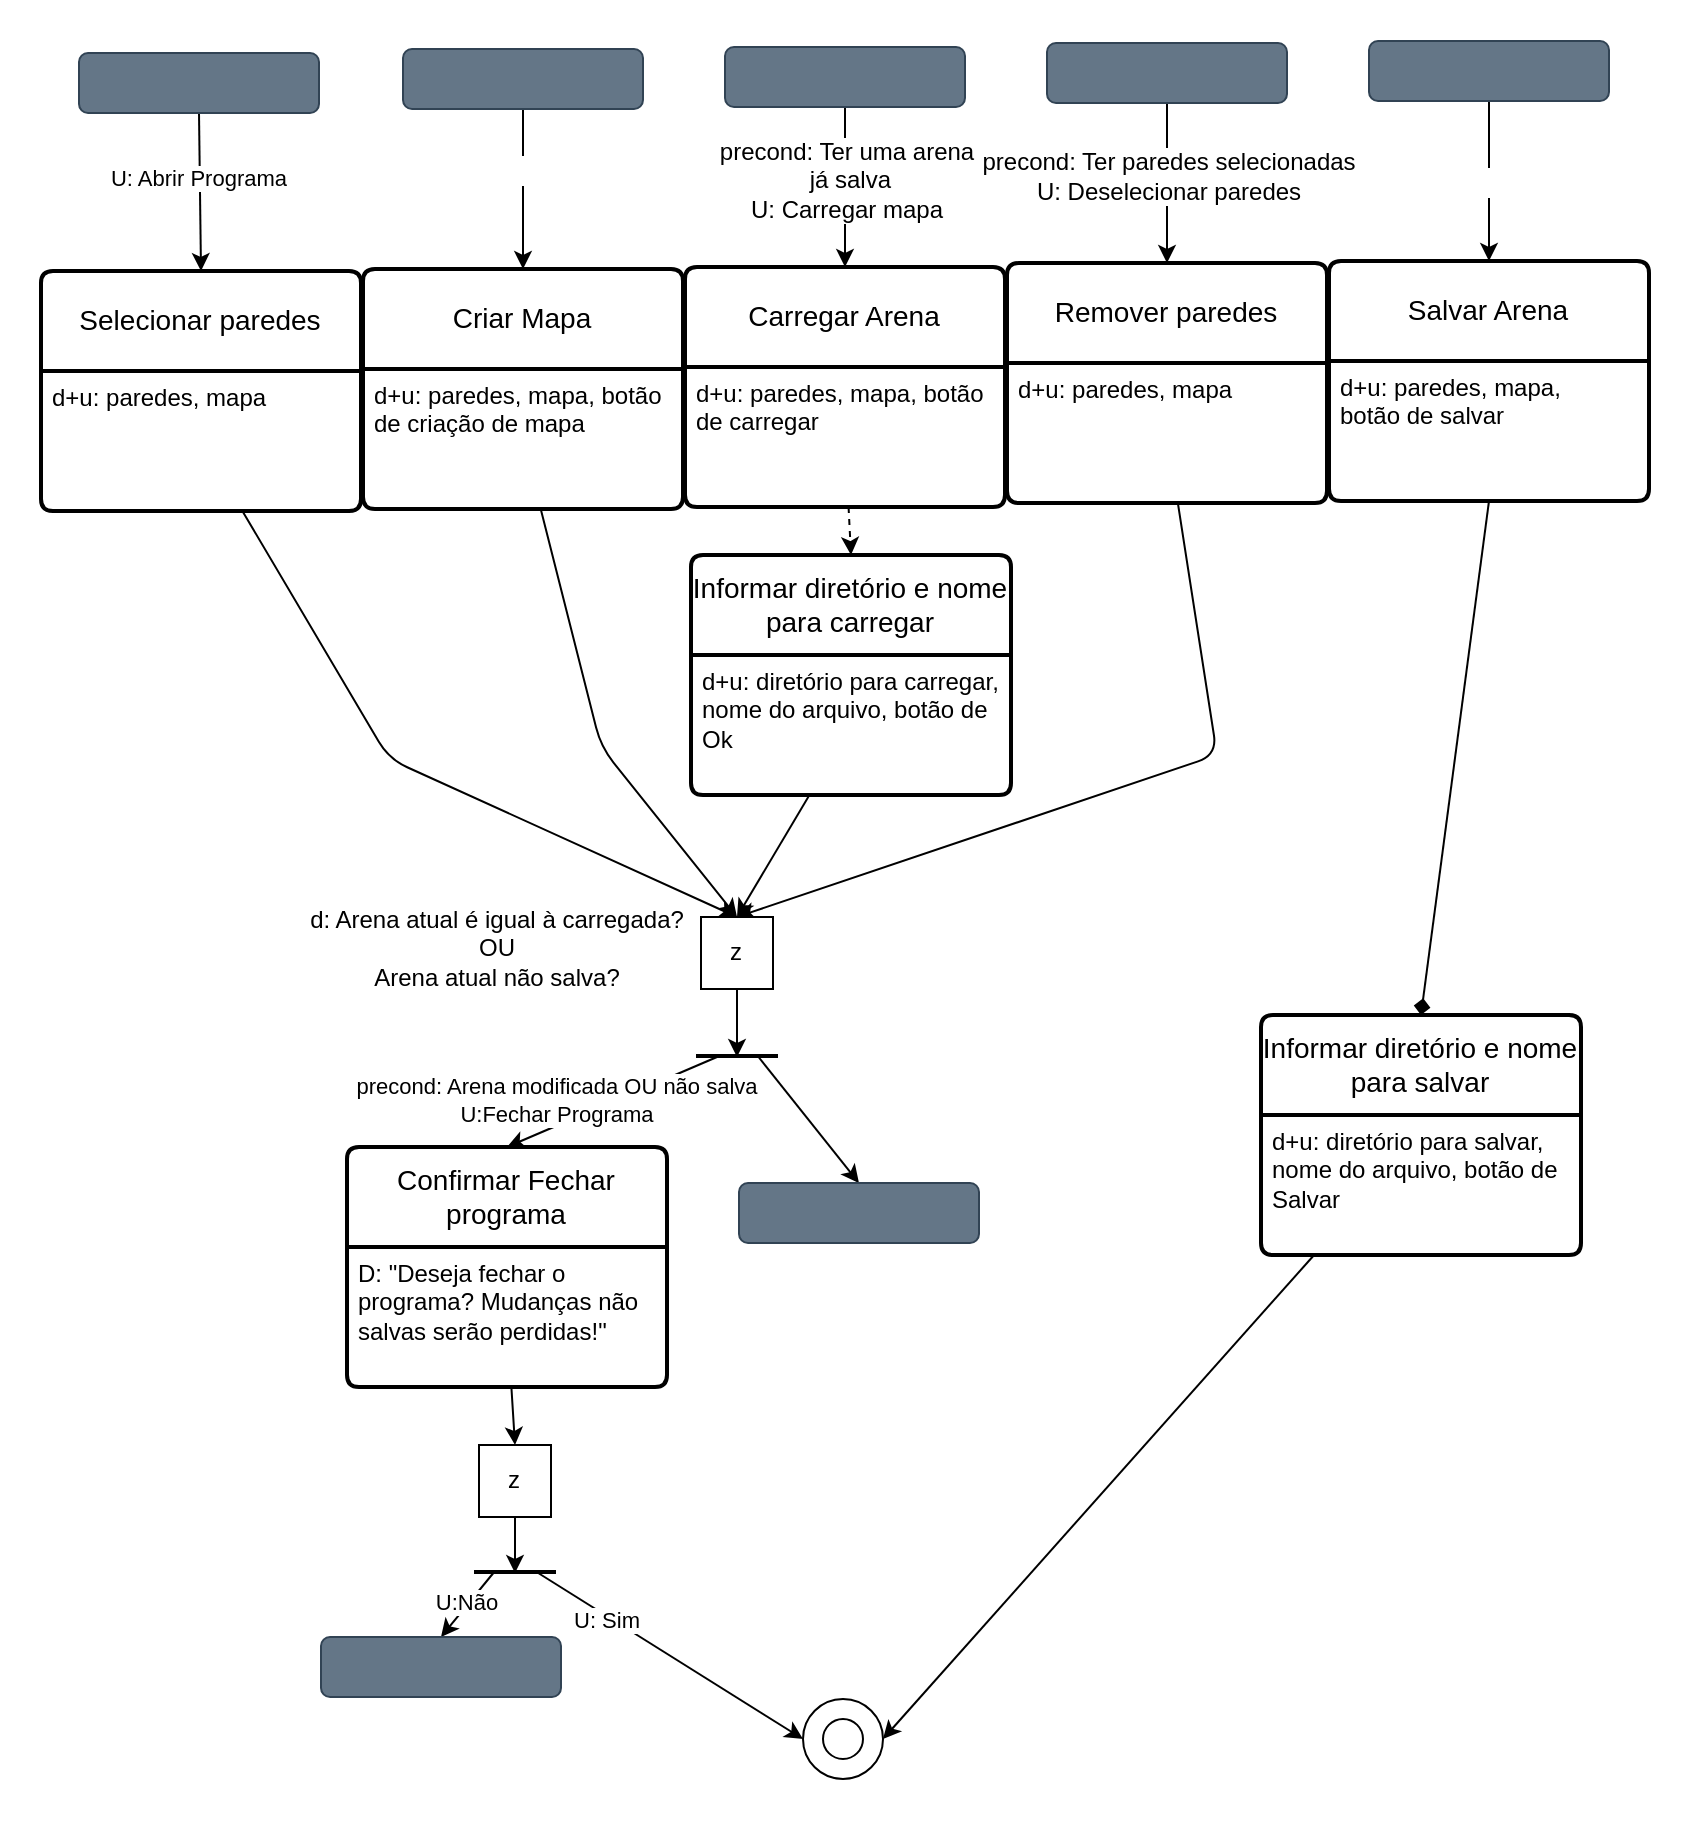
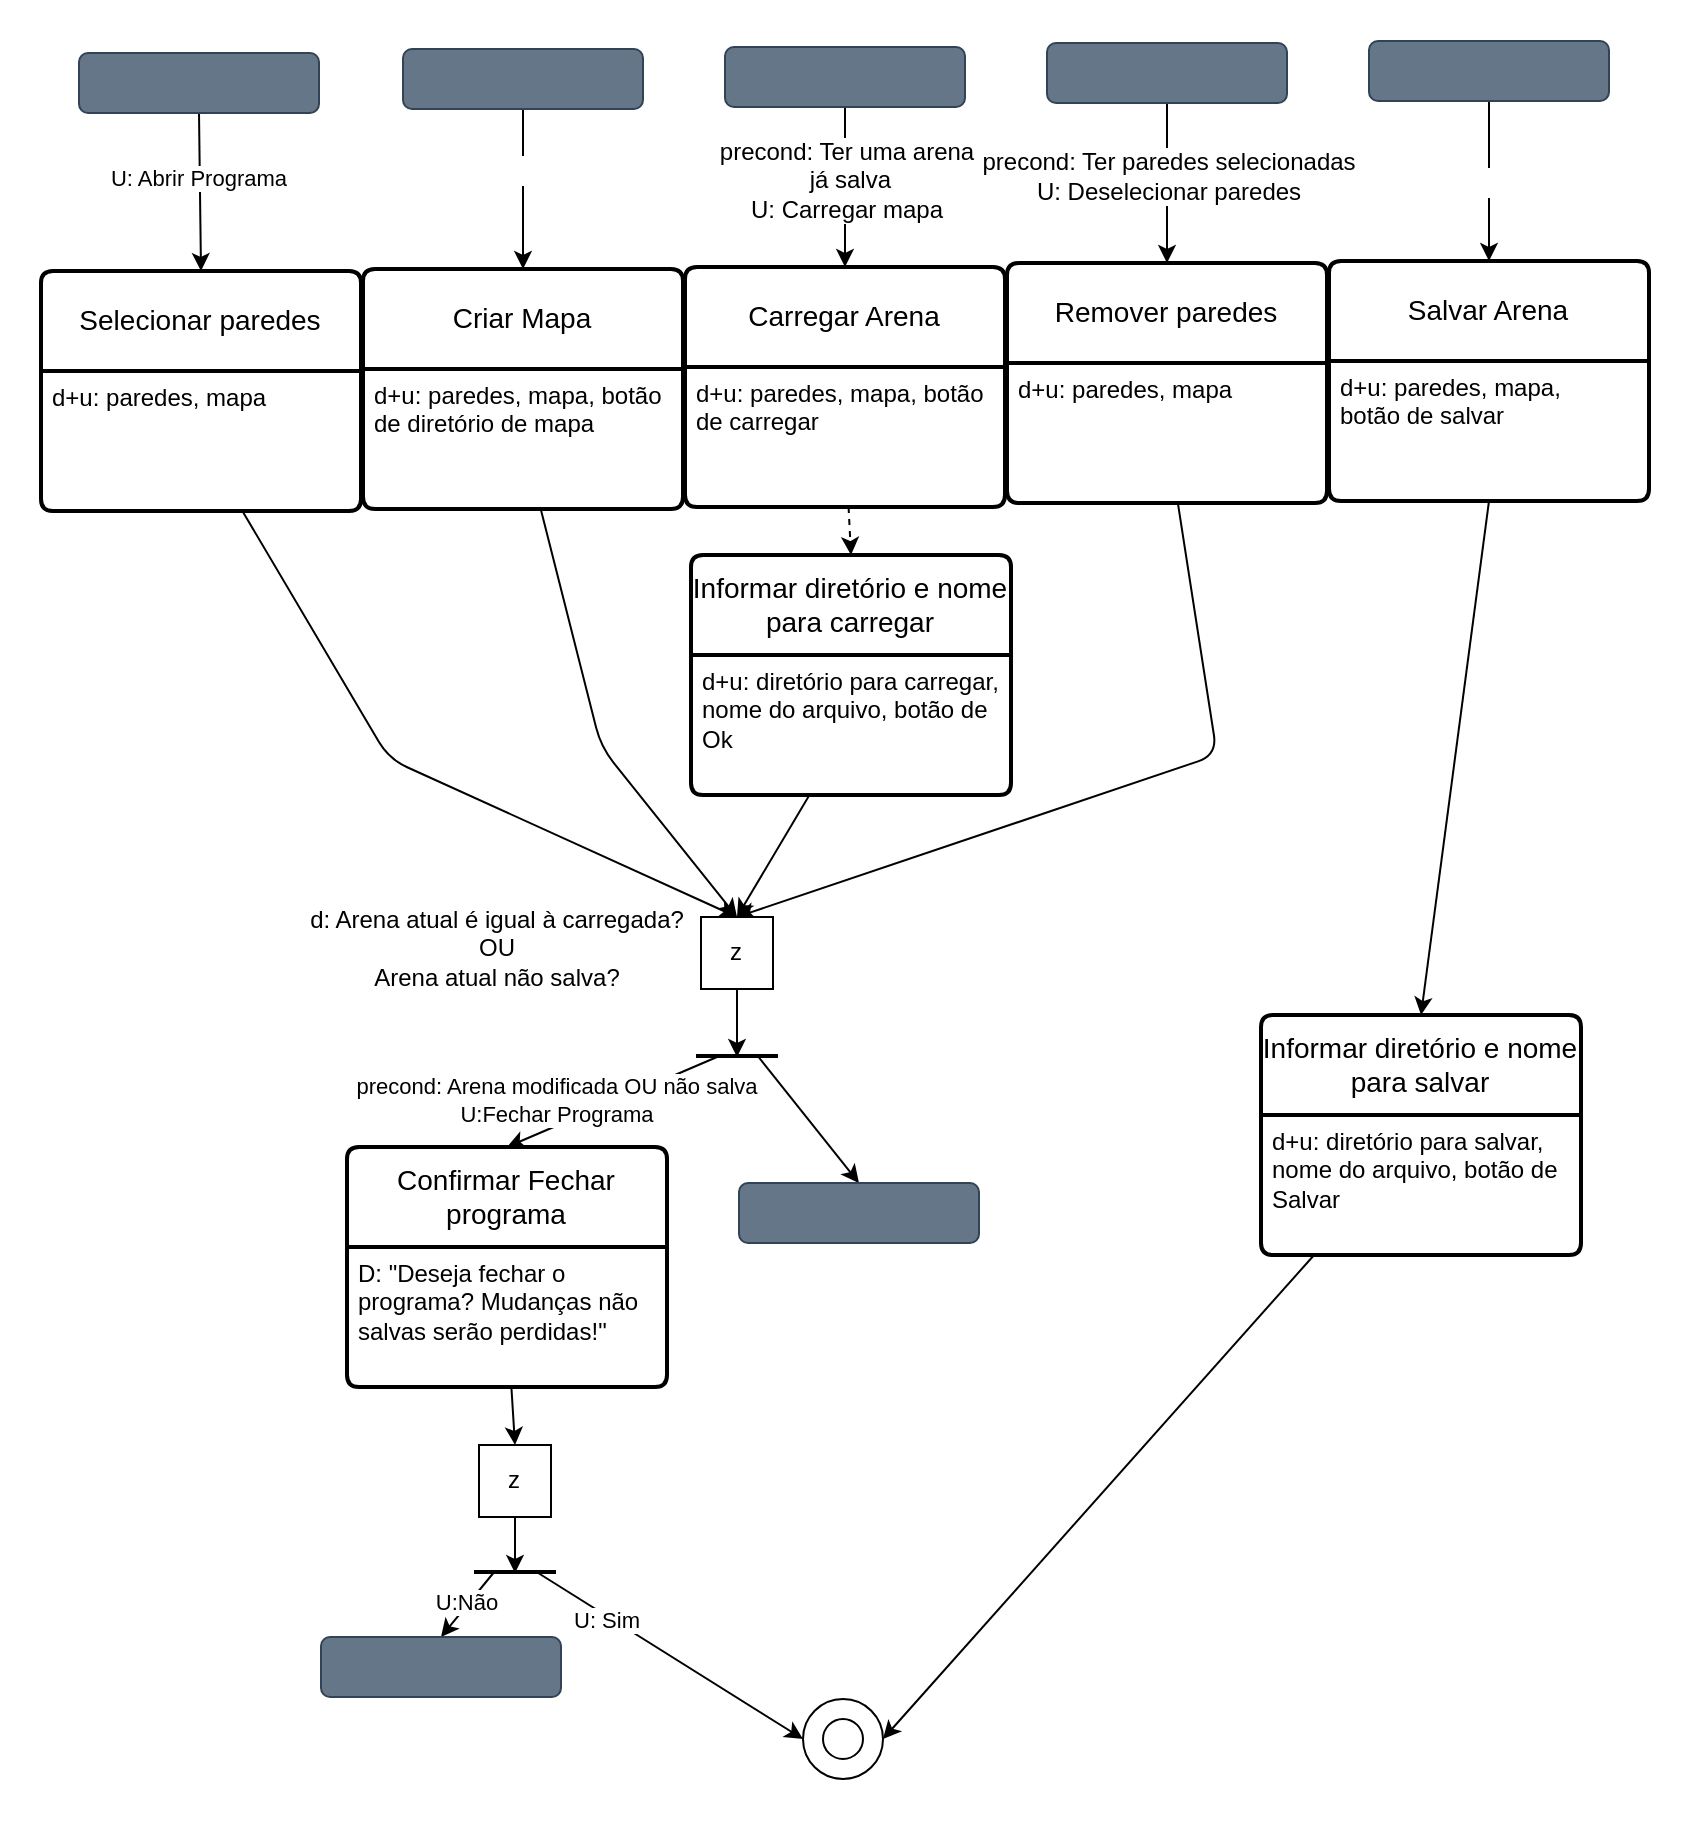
node "d+u: paredes, mapa, botão de criação de mapa": label "d+u: paredes, mapa, botão de criação de mapa" -> "d+u: paredes, mapa, botão de diretório de mapa"
edge "d+u: paredes, mapa, botão de salvar" -> "Informar diretório e nome para salvar": arrowhead diamond -> classic
